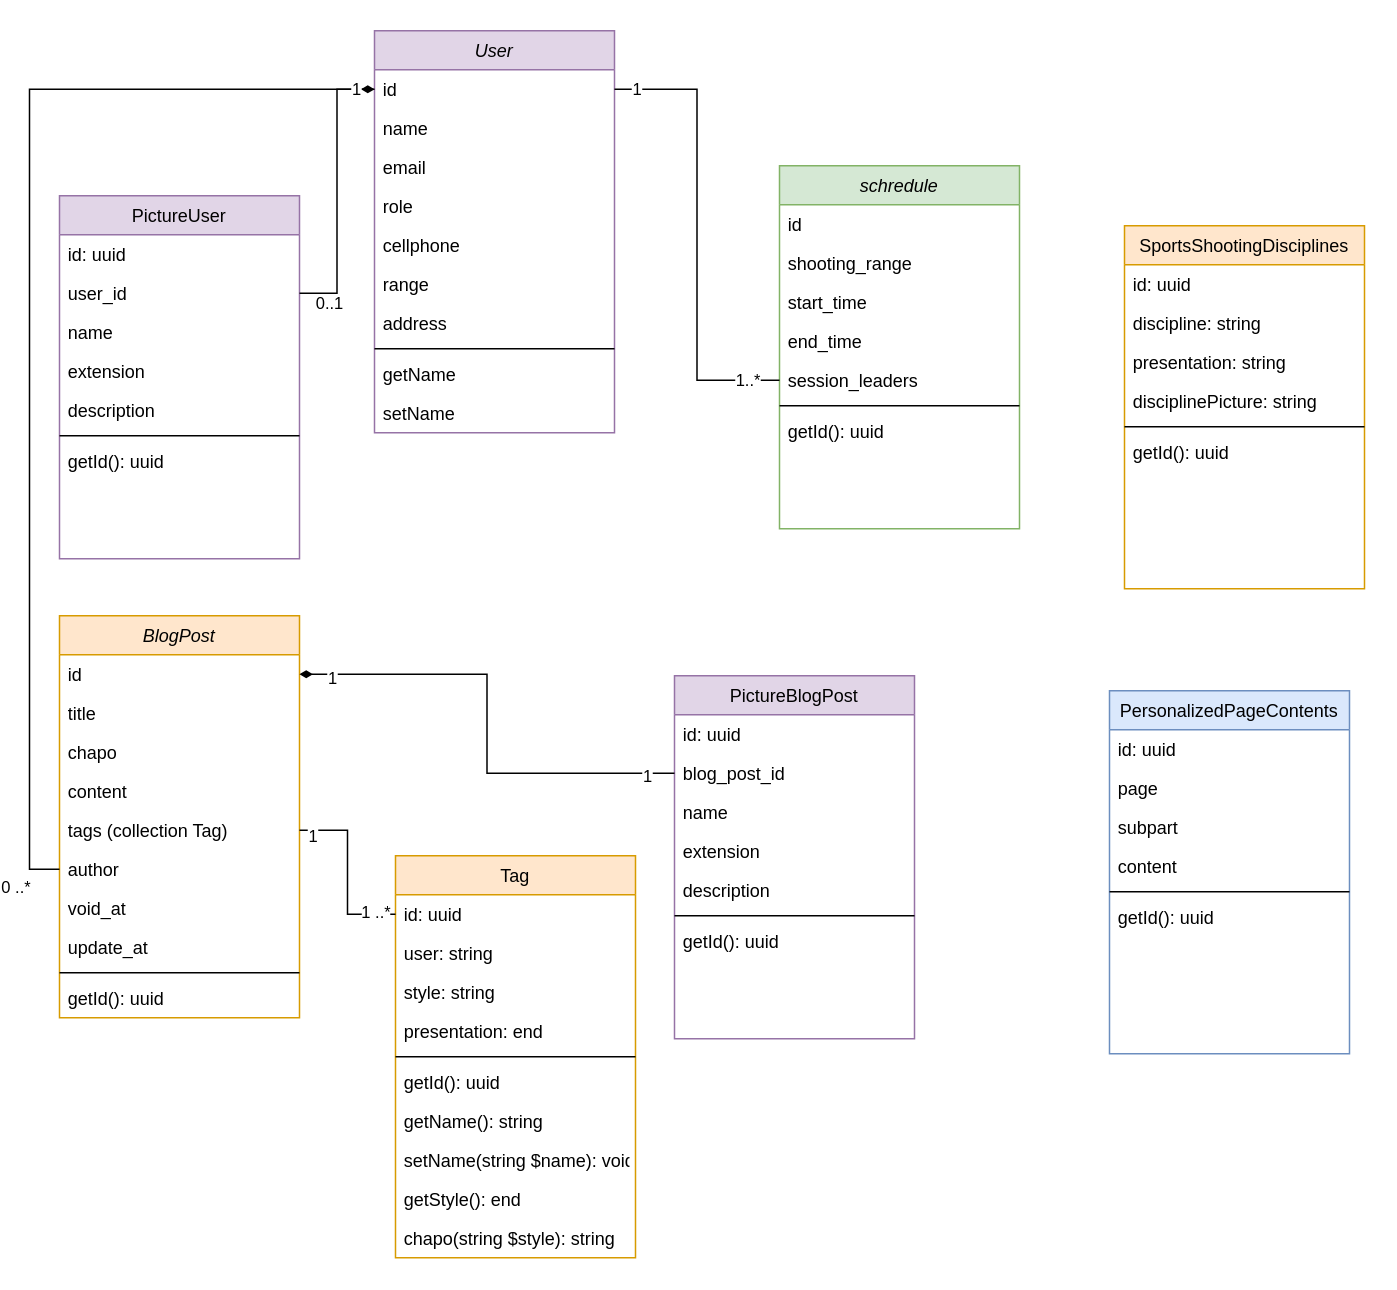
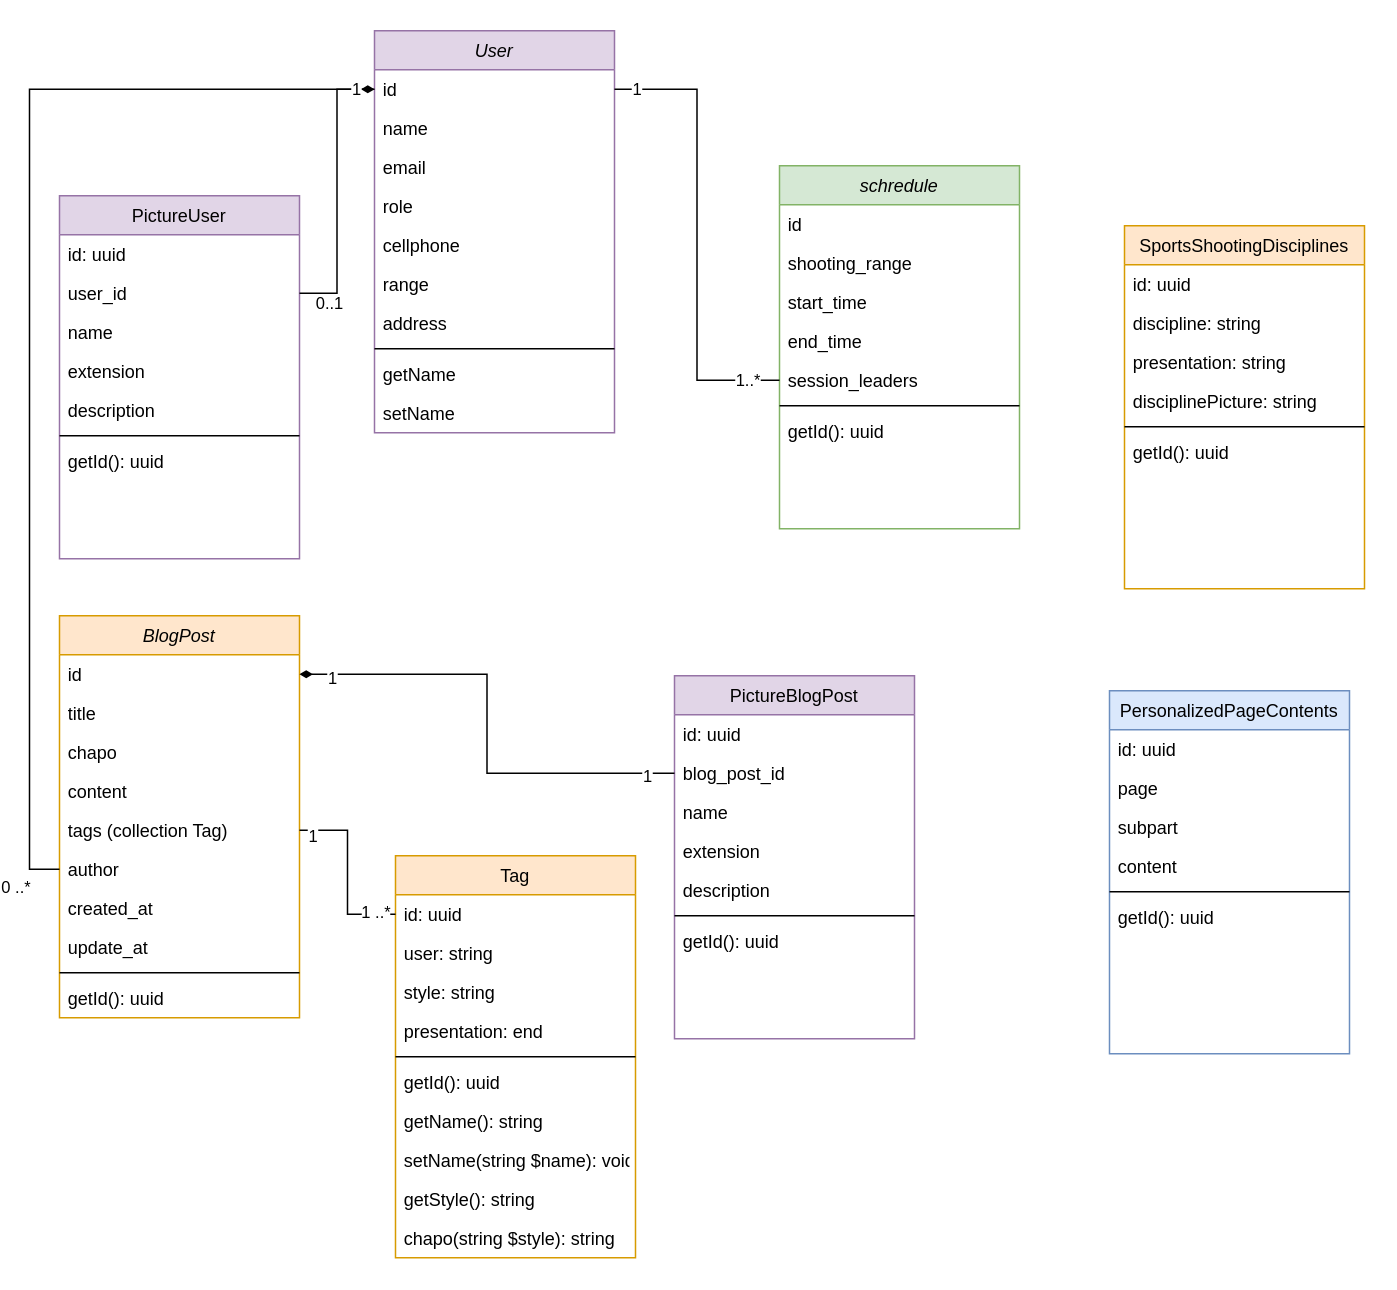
node "void_at": label "void_at" -> "created_at"
node "getStyle(): end": label "getStyle(): end" -> "getStyle(): string"
